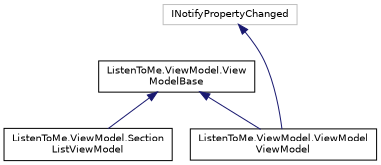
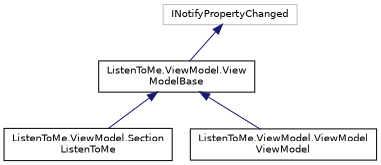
edge "ListenToMe.ViewModel.ViewModel ViewModel" -> "INotifyPropertyChanged": now "ListenToMe.ViewModel.View ModelBase" -> "INotifyPropertyChanged"
node "ListenToMe.ViewModel.Section ListViewModel": label "ListenToMe.ViewModel.Section ListViewModel" -> "ListenToMe.ViewModel.Section ListenToMe"
